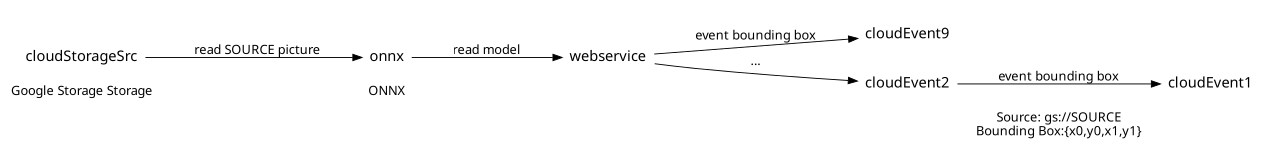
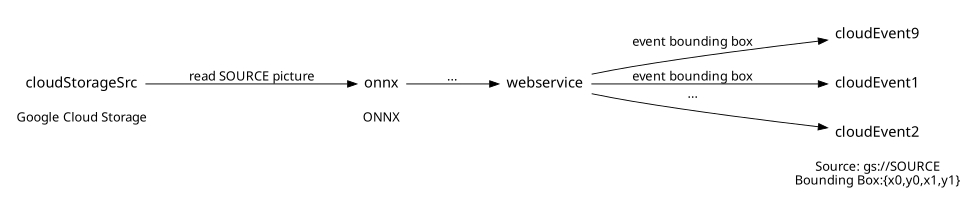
edge "onnx" -> "webservice": label "read model" -> "..."
edge "cloudEvent2" -> "cloudEvent1": now "webservice" -> "cloudEvent1"
cluster "Google Storage Storage": label "Google Storage Storage" -> "Google Cloud Storage"
